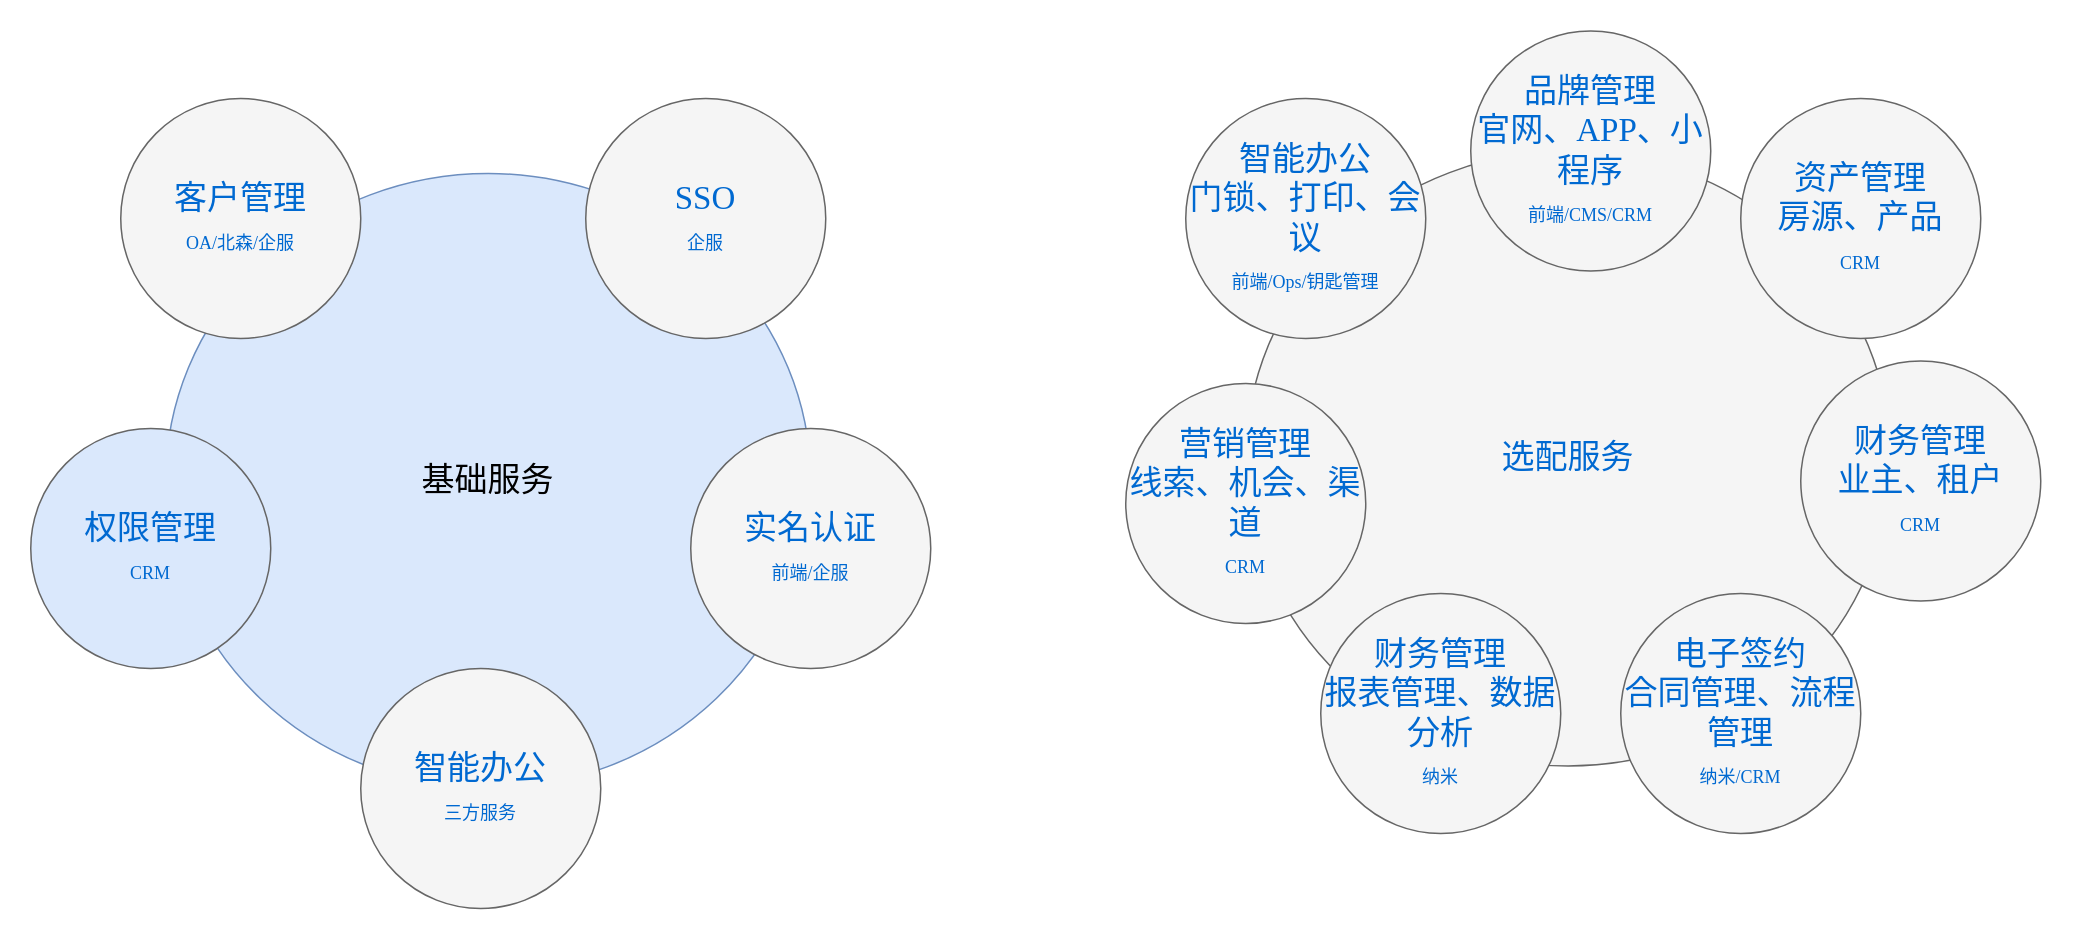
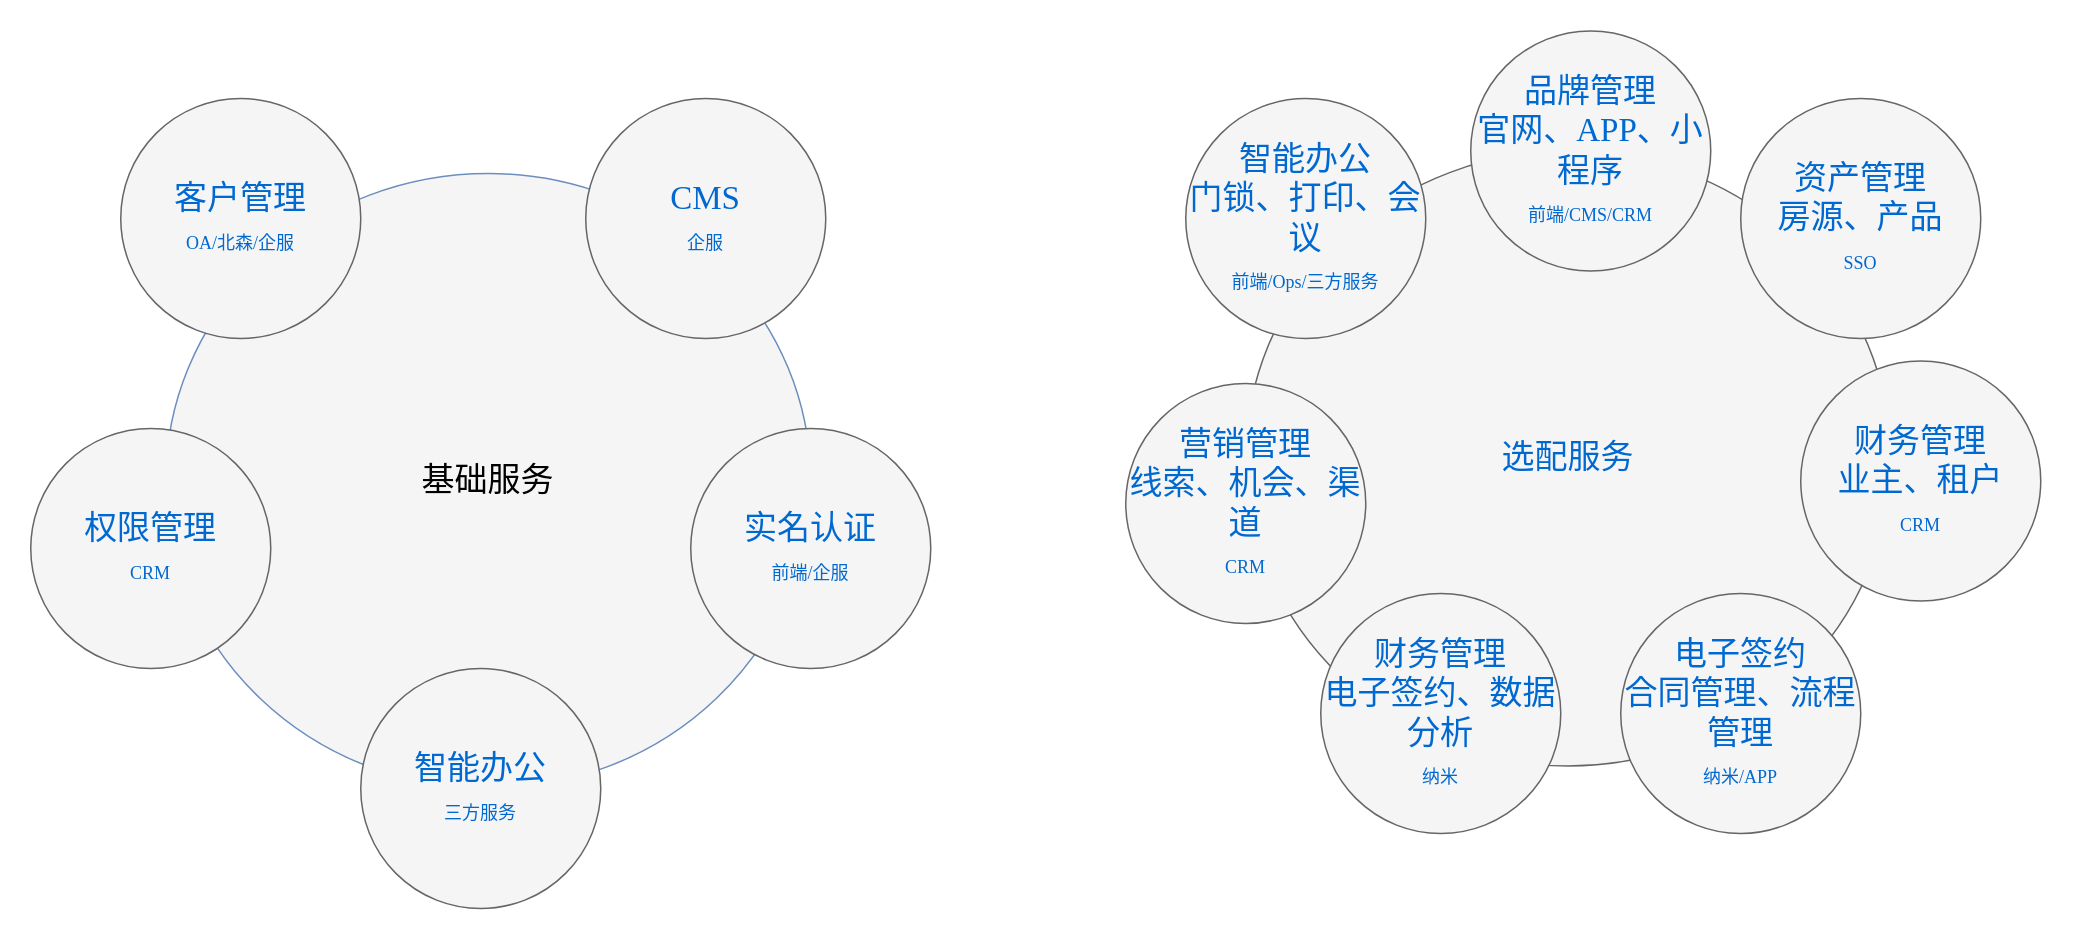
node "SSO 企服": label "SSO 企服" -> "CMS 企服"
node "智能办公 门锁、打印、会议 前端/Ops/钥匙管理": label "智能办公 门锁、打印、会议 前端/Ops/钥匙管理" -> "智能办公 门锁、打印、会议 前端/Ops/三方服务"
node "资产管理 房源、产品 CRM": label "资产管理 房源、产品 CRM" -> "资产管理 房源、产品 SSO"
node "基础服务": fillcolor #dae8fc -> #f5f5f5
node "权限管理 CRM": fillcolor #dae8fc -> #f5f5f5
node "财务管理 报表管理、数据分析 纳米": label "财务管理 报表管理、数据分析 纳米" -> "财务管理 电子签约、数据分析 纳米"
node "电子签约 合同管理、流程管理 纳米/CRM": label "电子签约 合同管理、流程管理 纳米/CRM" -> "电子签约 合同管理、流程管理 纳米/APP"
